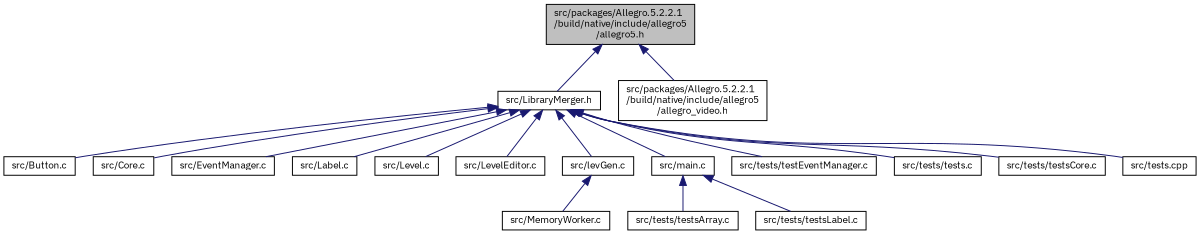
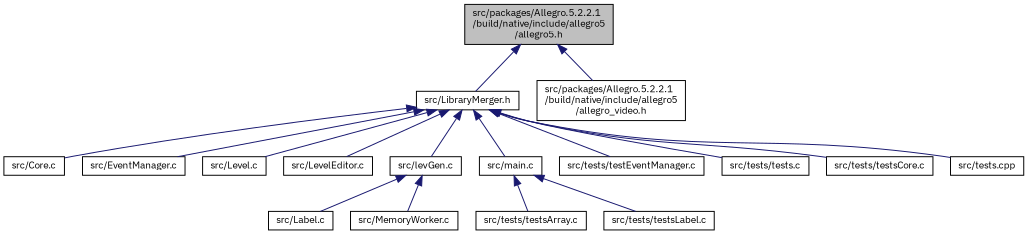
edge "src/Label.c" -> "src/LibraryMerger.h": now "src/Label.c" -> "src/levGen.c"
node "src/Button.c": removed
